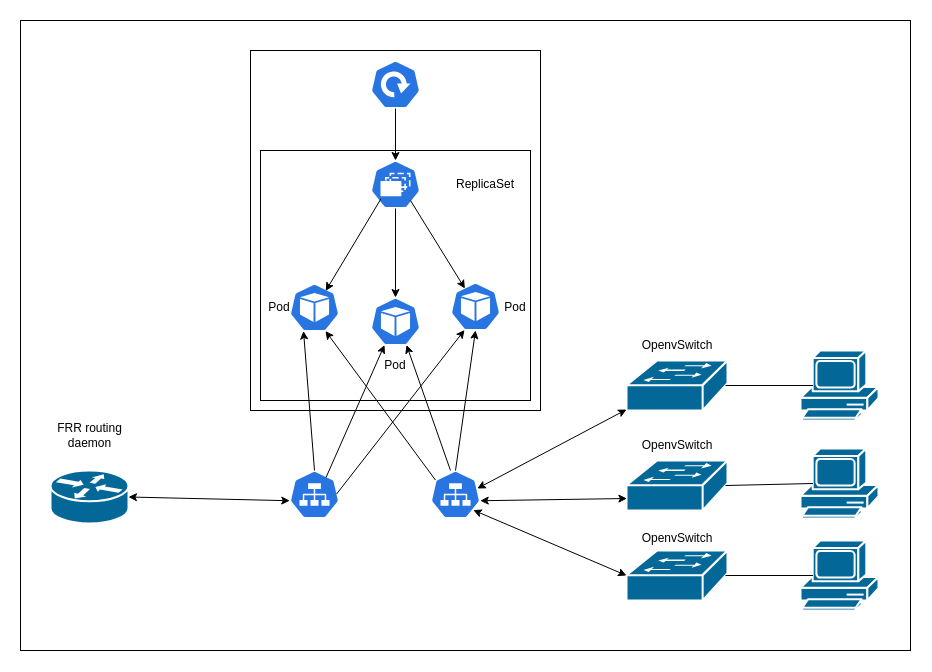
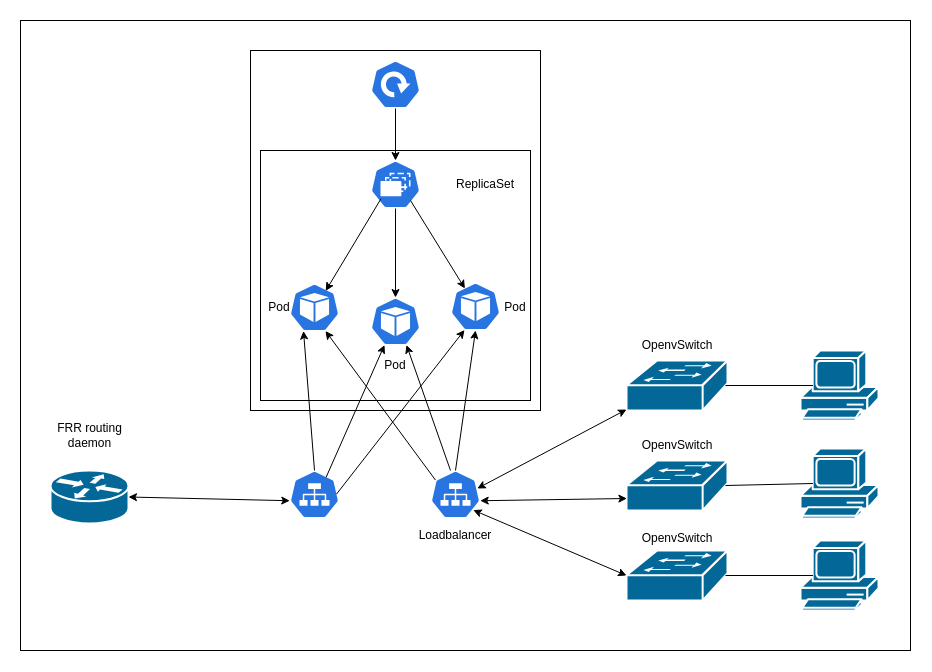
node "Loadbalancer": added
